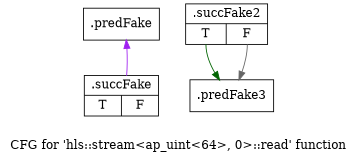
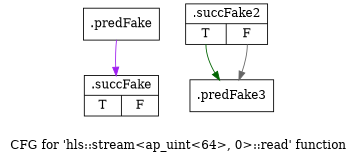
edge ".succFake" -> ".predFake": reversed
